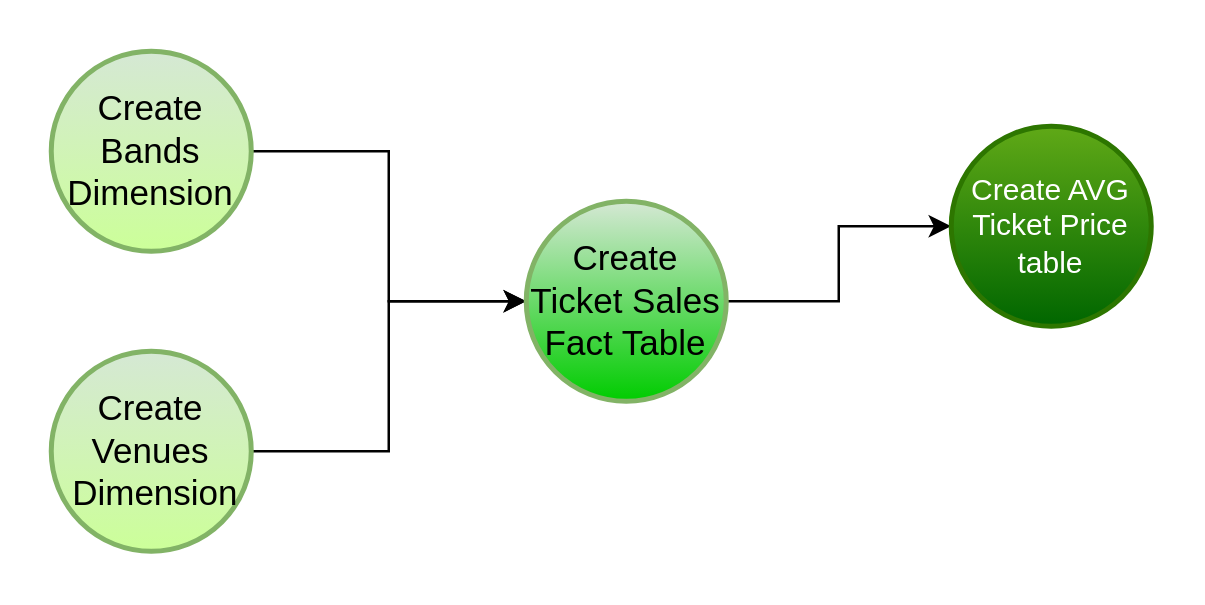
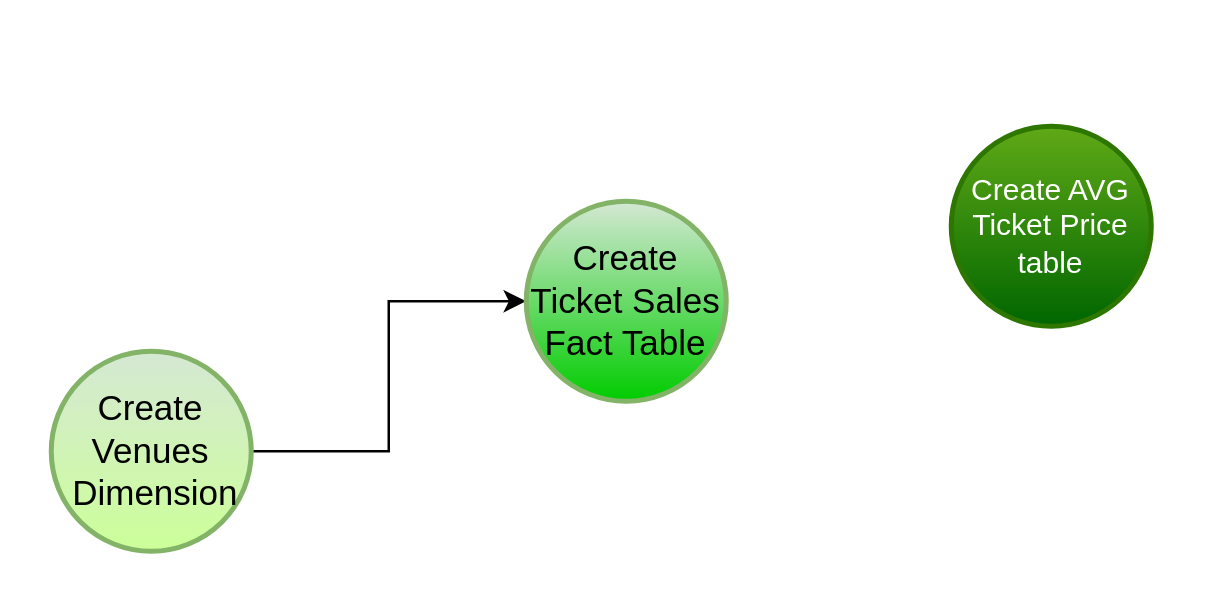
node "Create Bands Dimension": removed
edge "Create Bands Dimension" -> "Create Ticket Sales Fact Table": removed
edge "Create Ticket Sales Fact Table" -> "Create AVG Ticket Price table": removed
